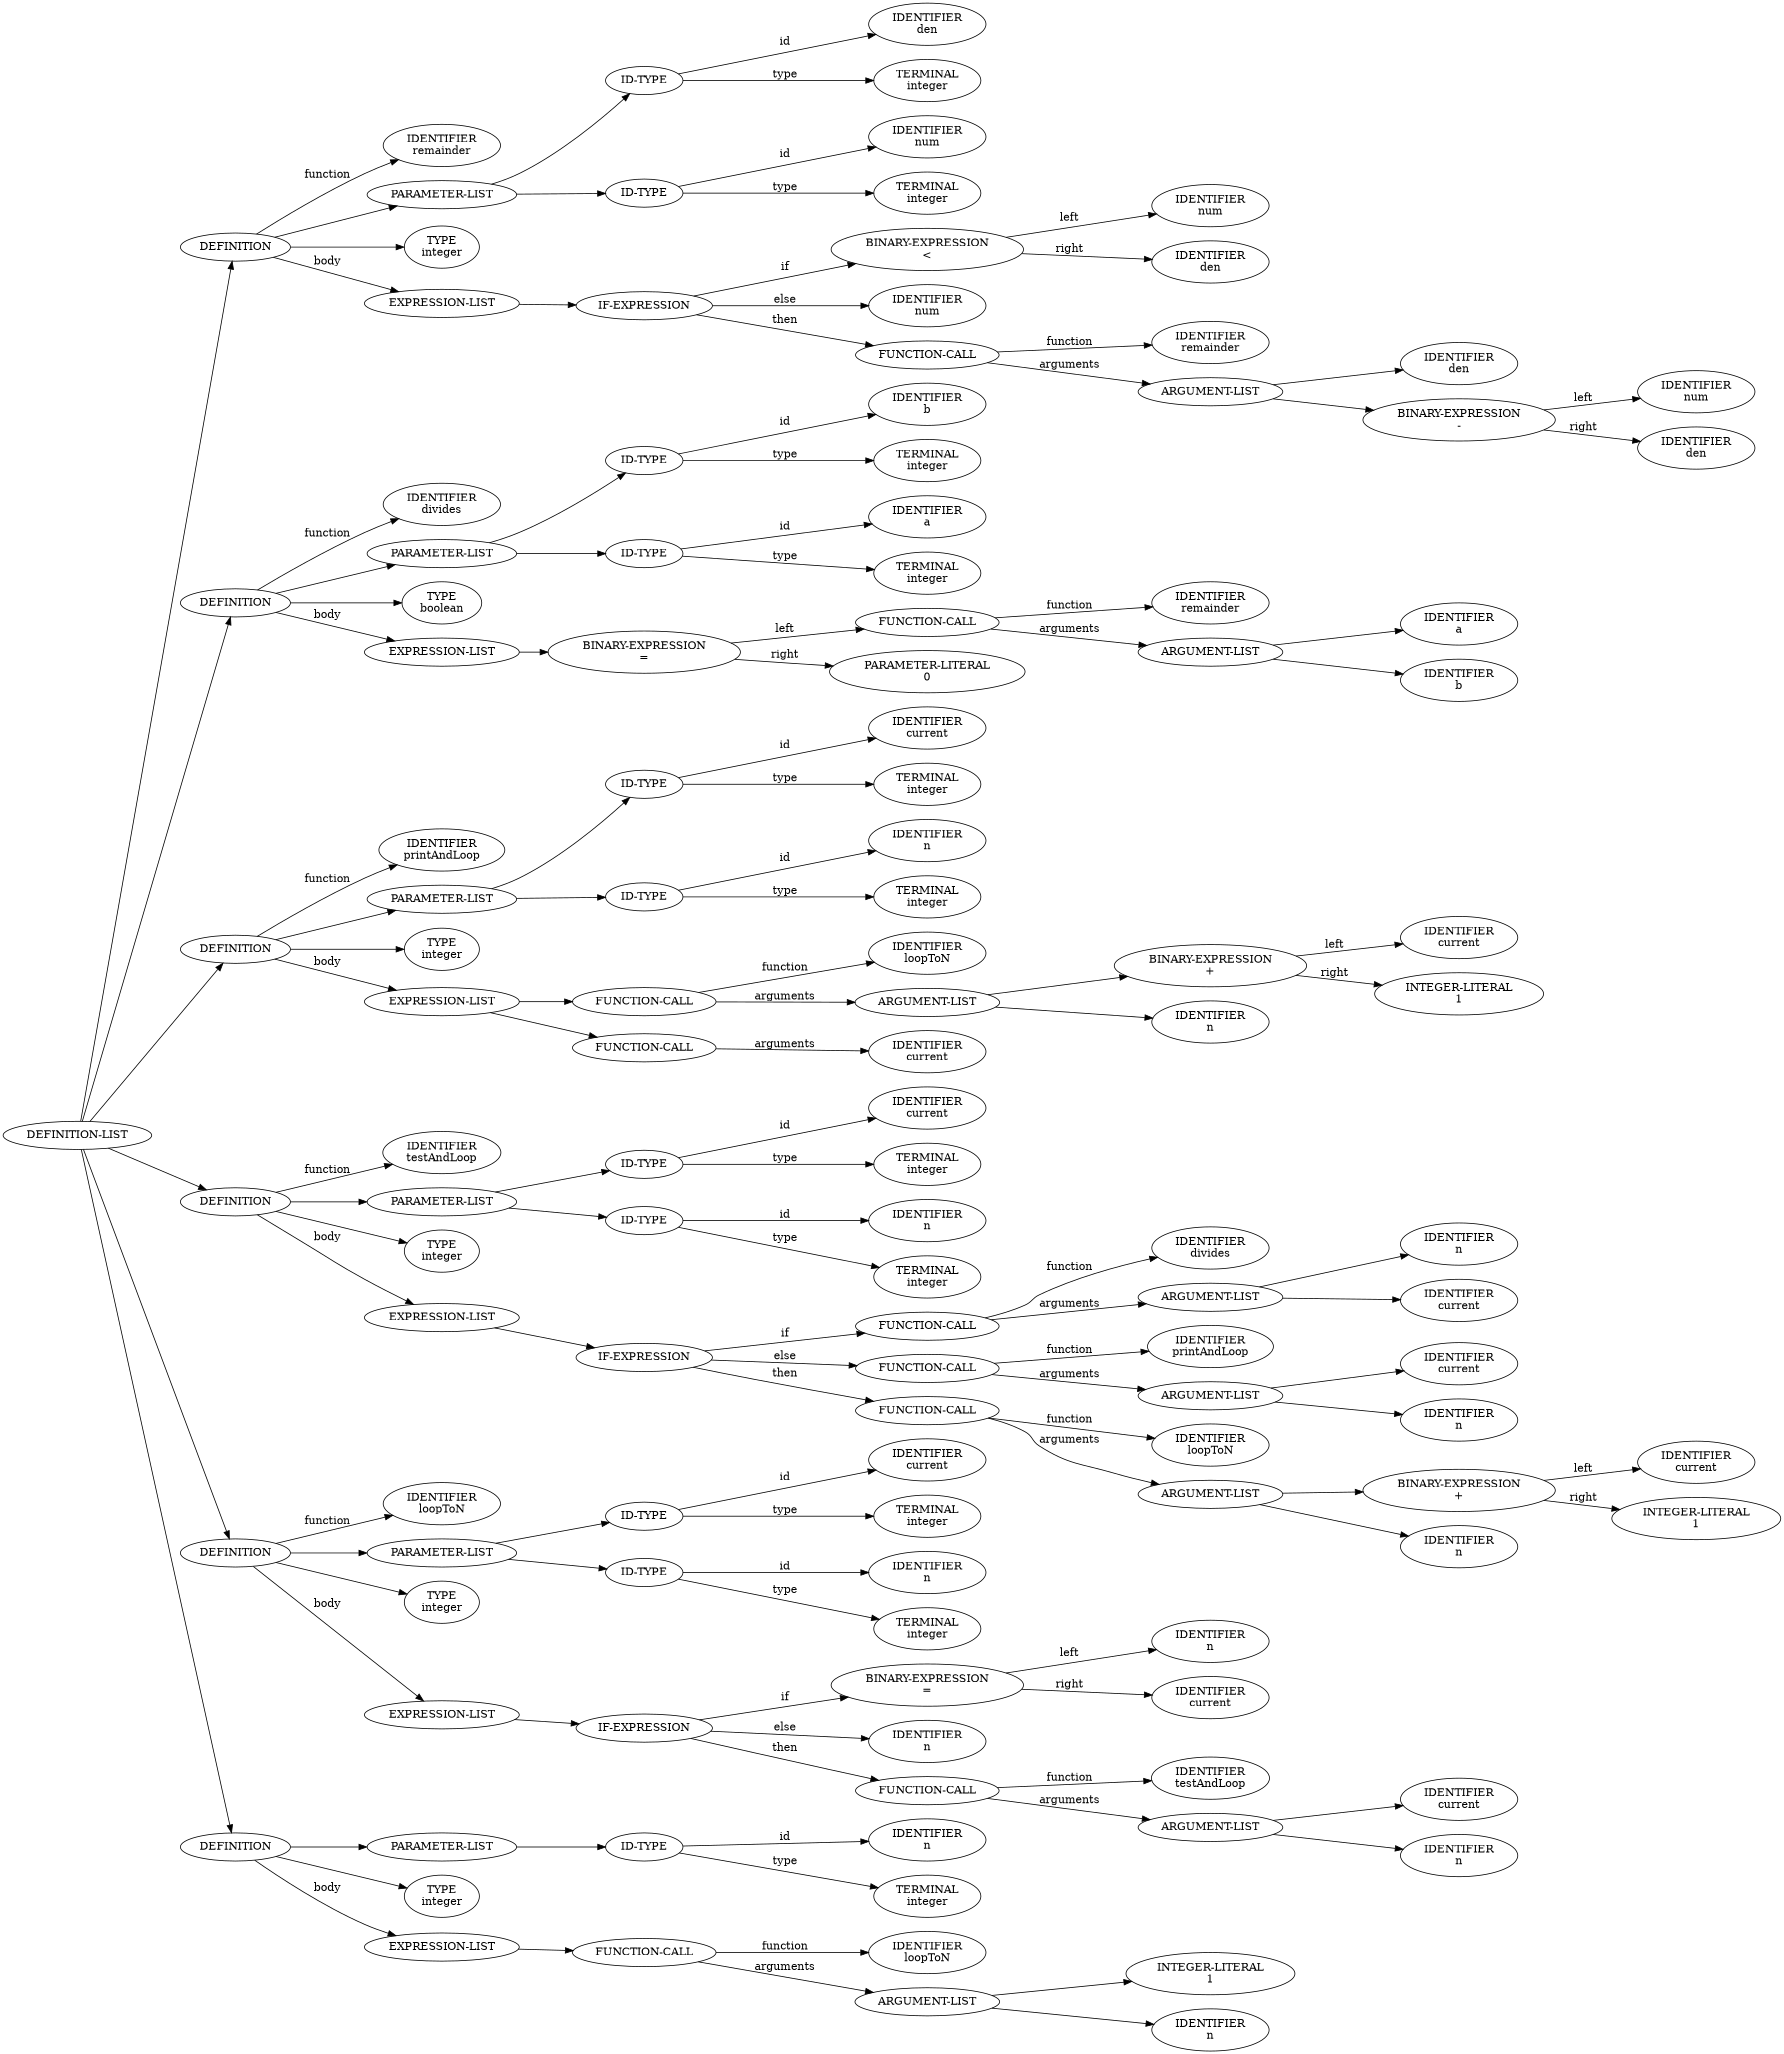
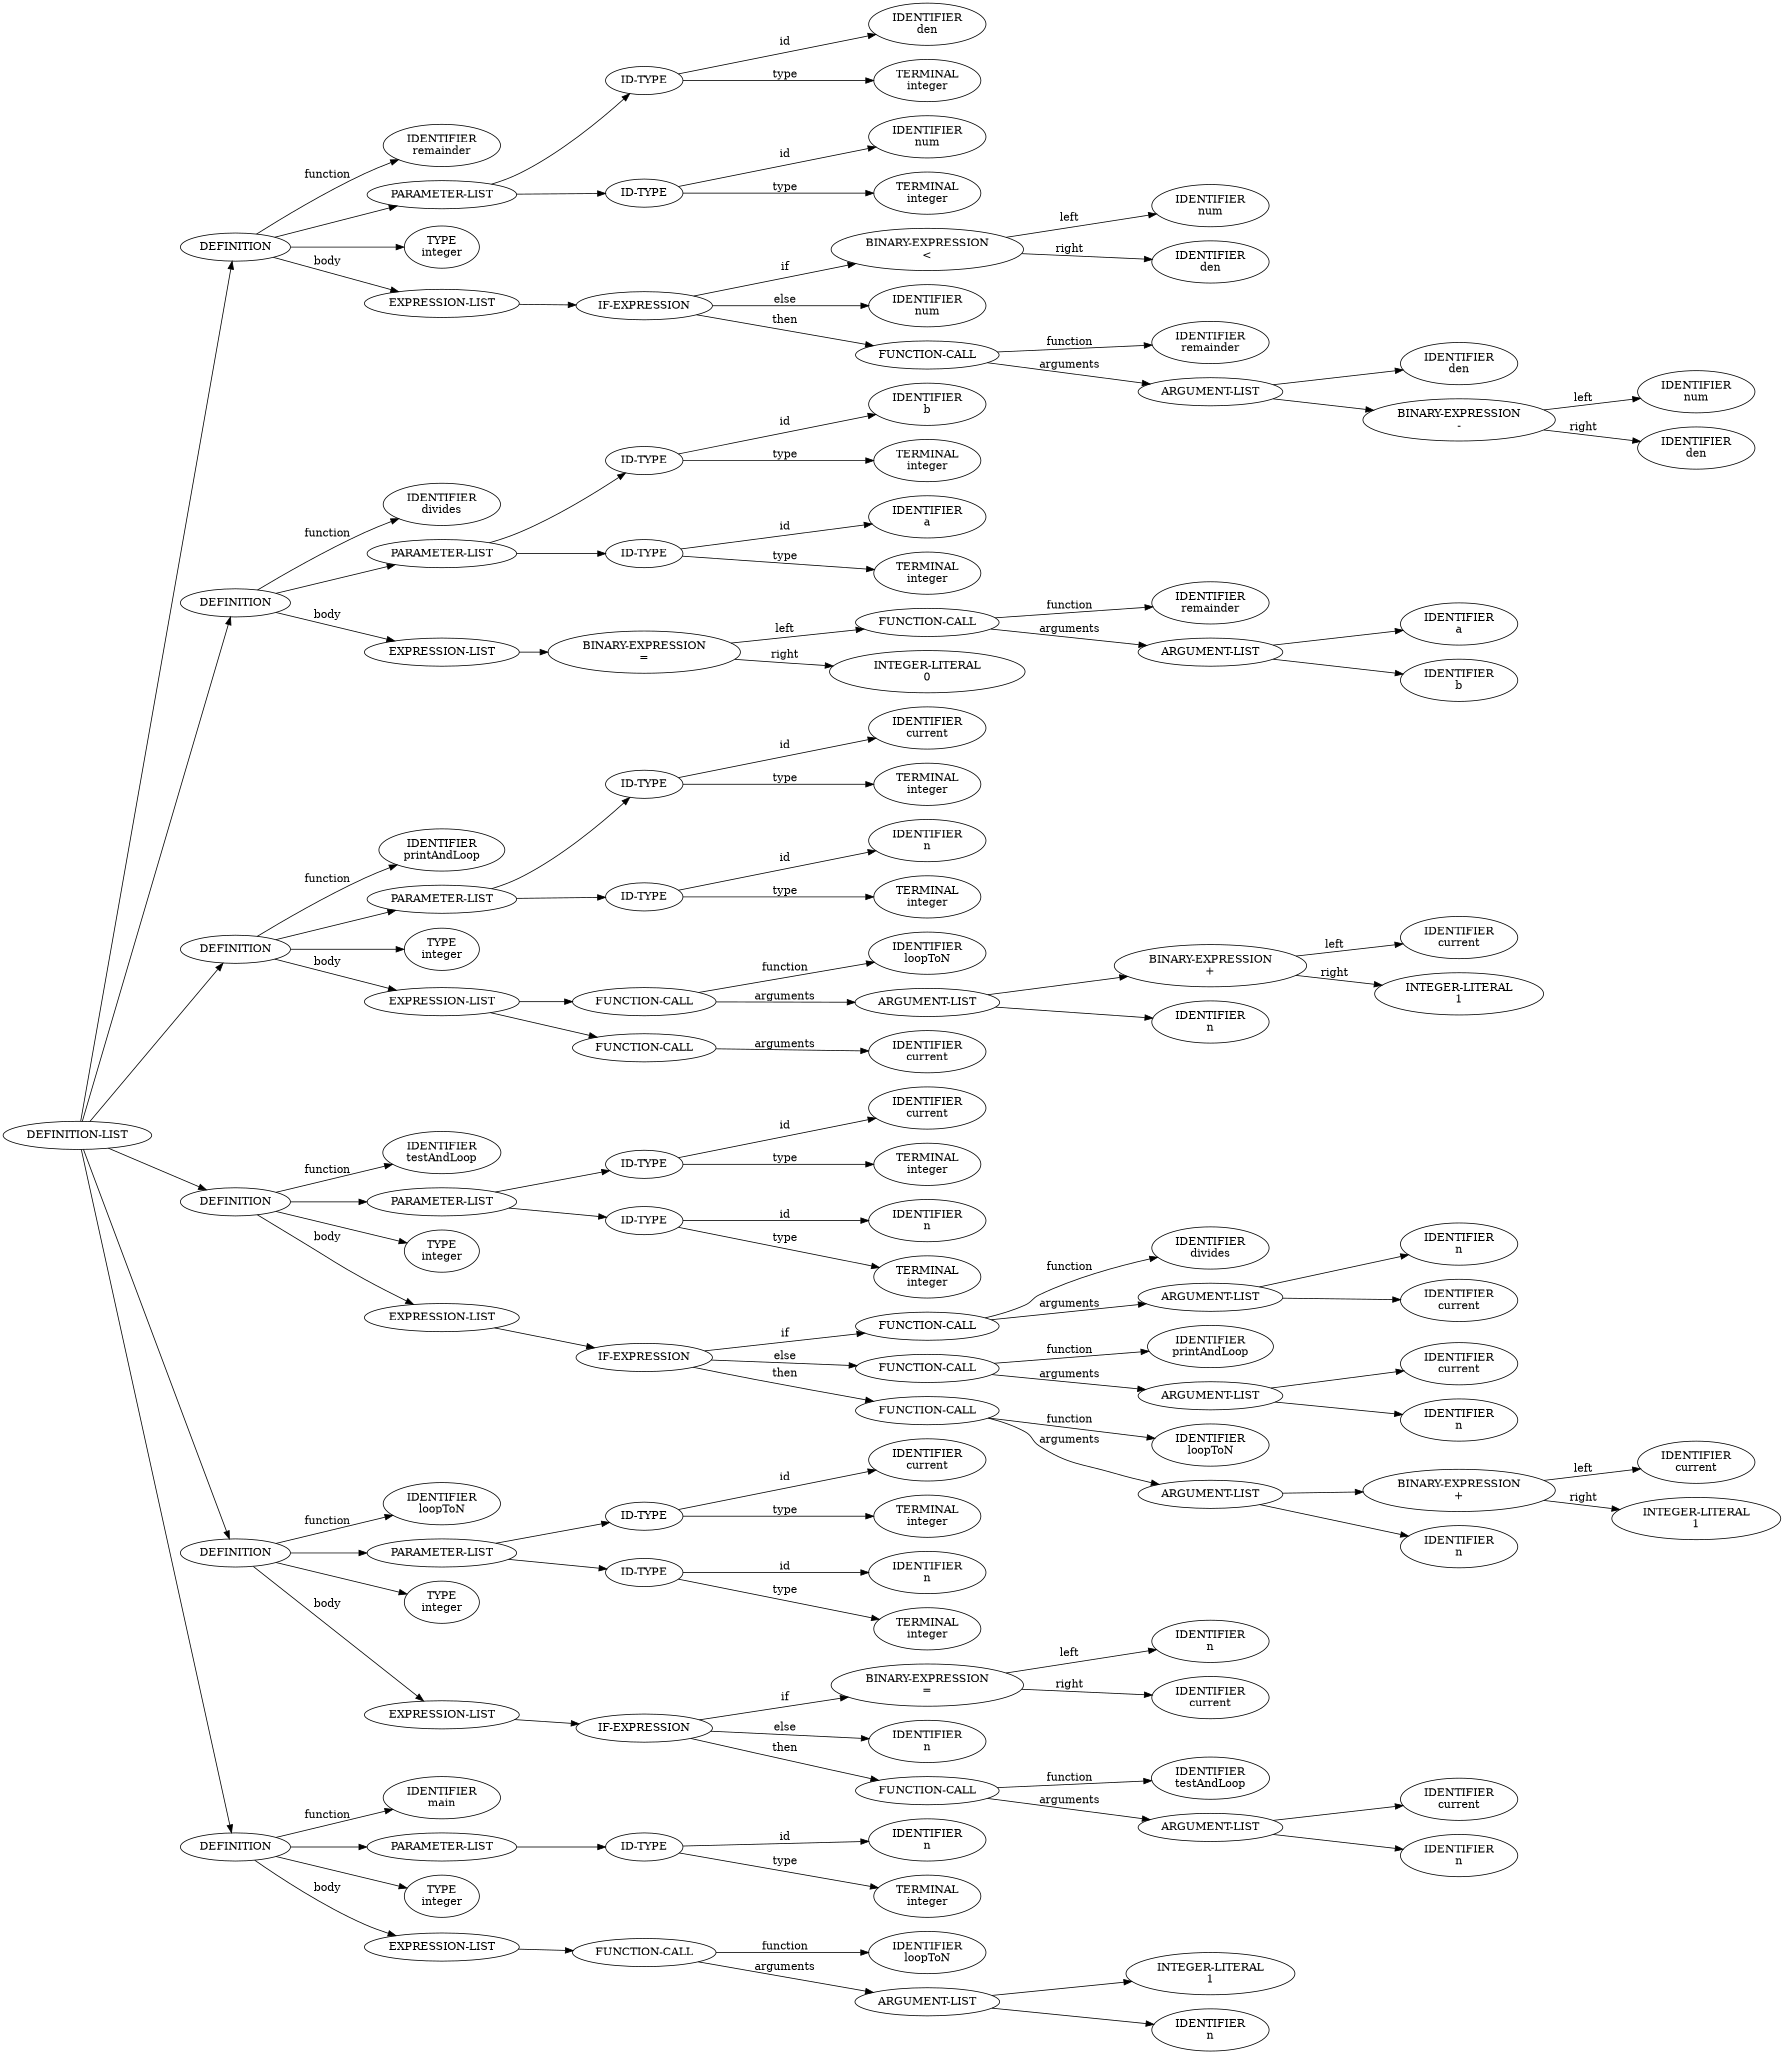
node "TYPE boolean": removed
node "PARAMETER-LITERAL 0": label "PARAMETER-LITERAL 0" -> "INTEGER-LITERAL 0"
node "IDENTIFIER main": added
